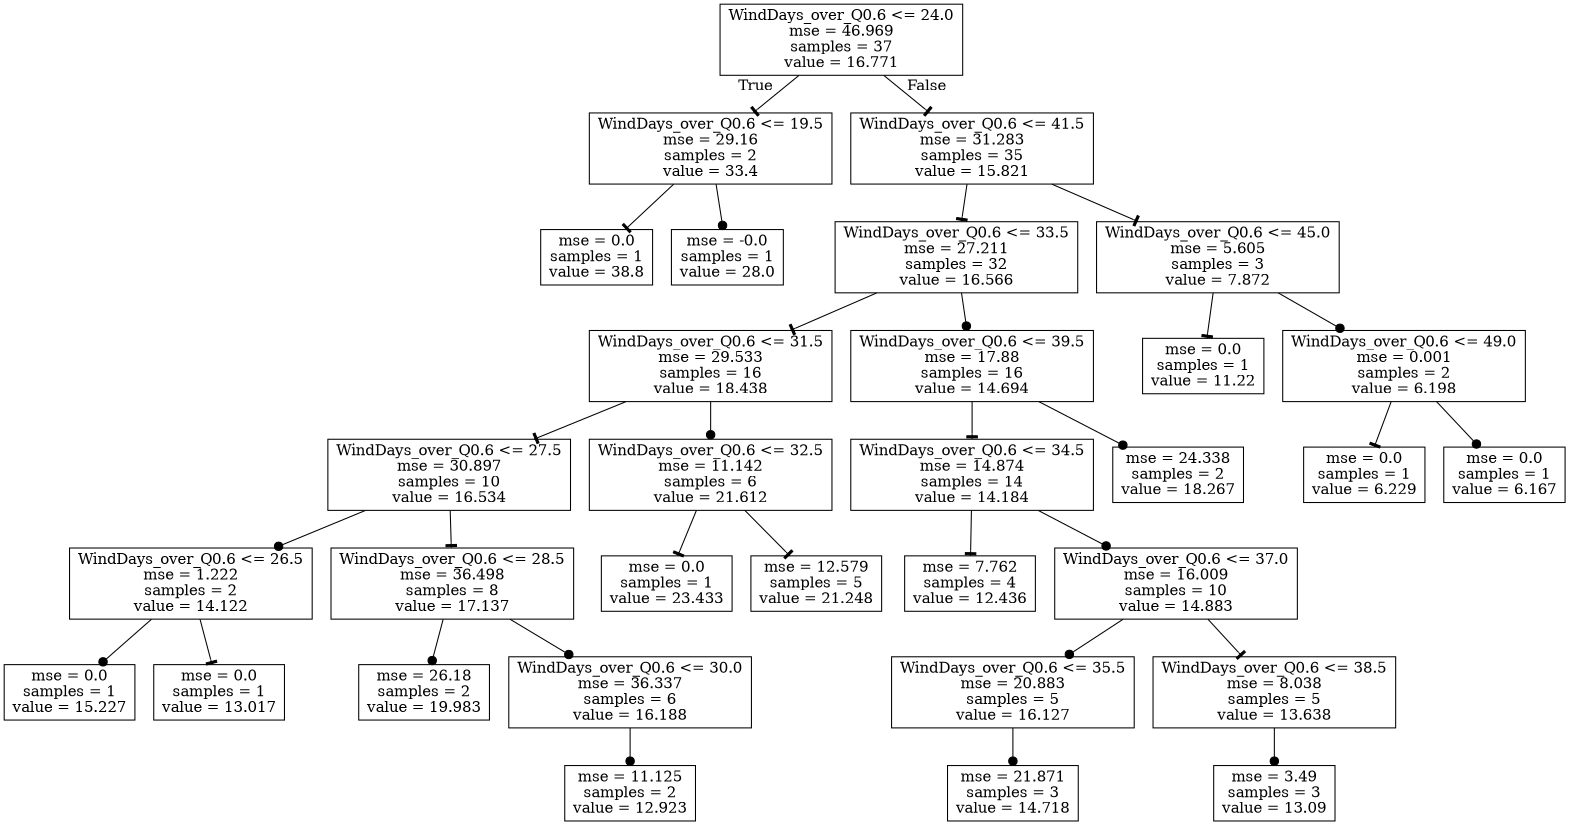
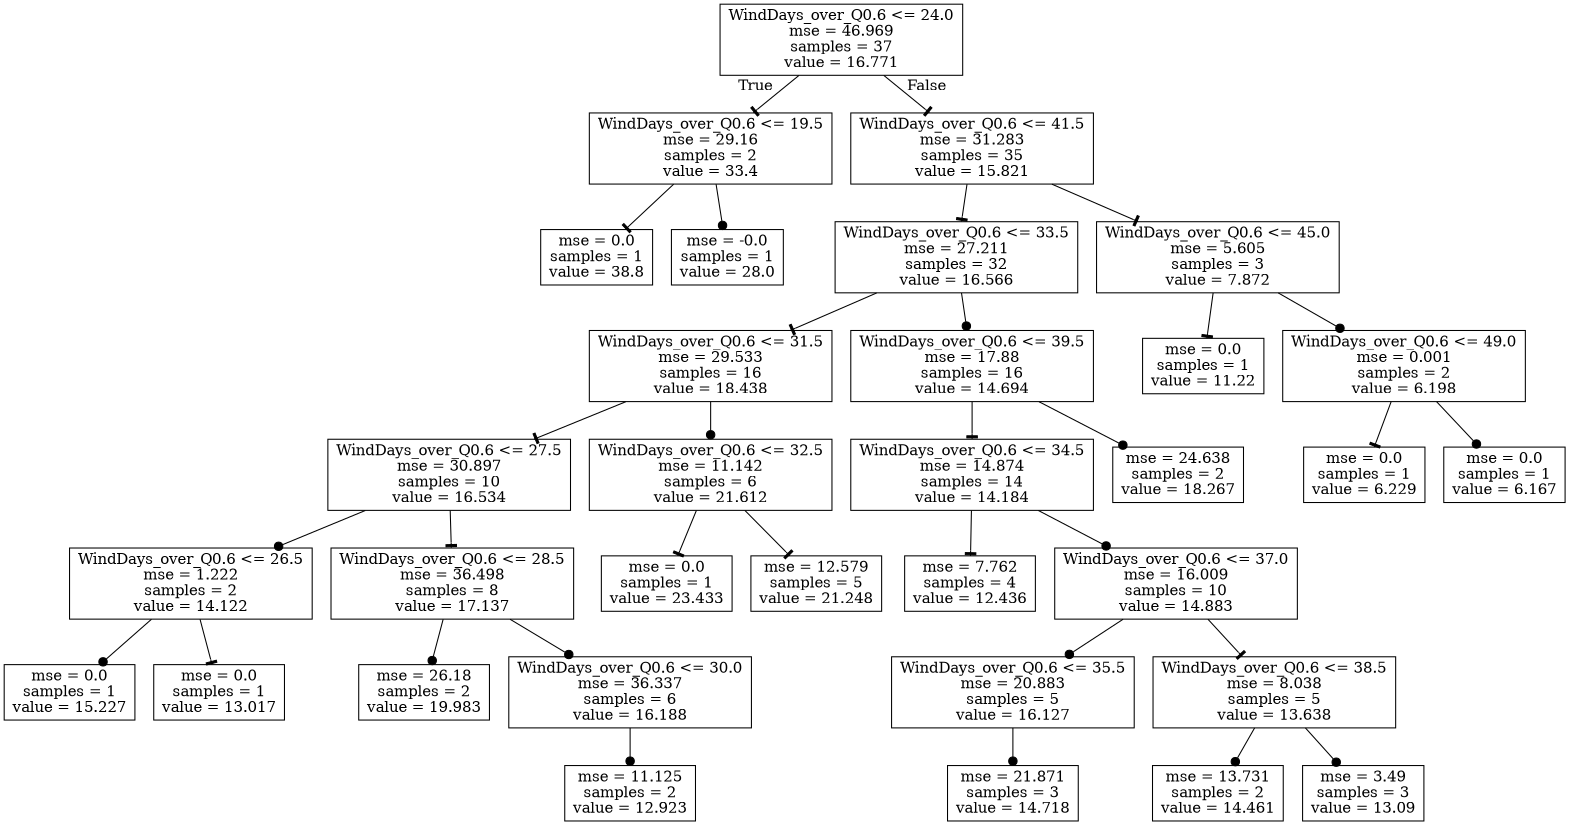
node "mse = 24.338 samples = 2 value = 18.267": label "mse = 24.338 samples = 2 value = 18.267" -> "mse = 24.638 samples = 2 value = 18.267"
node "mse = 13.731 samples = 2 value = 14.461": added
